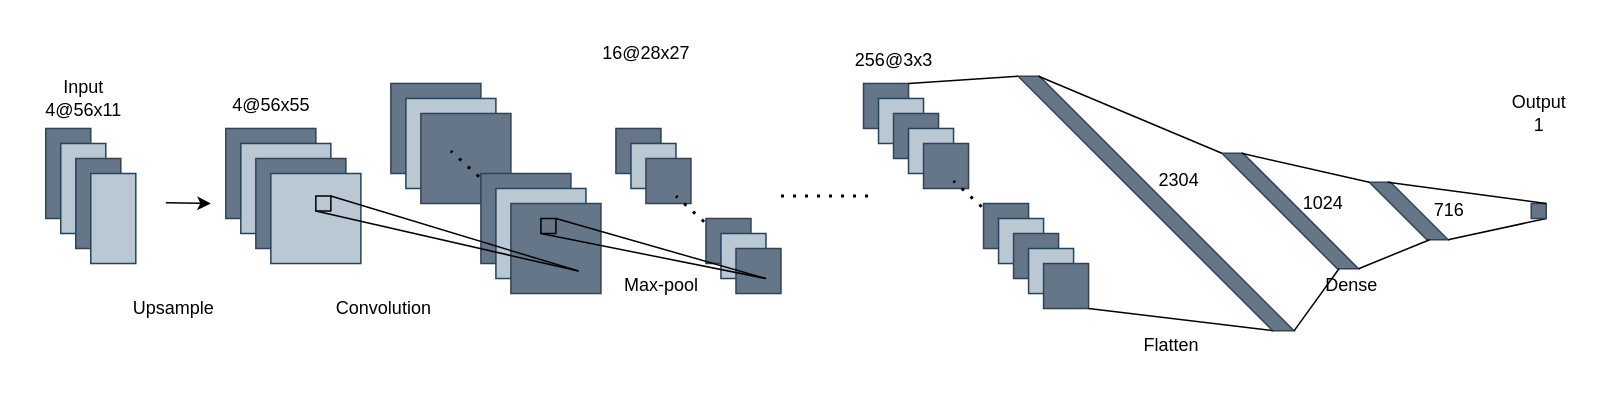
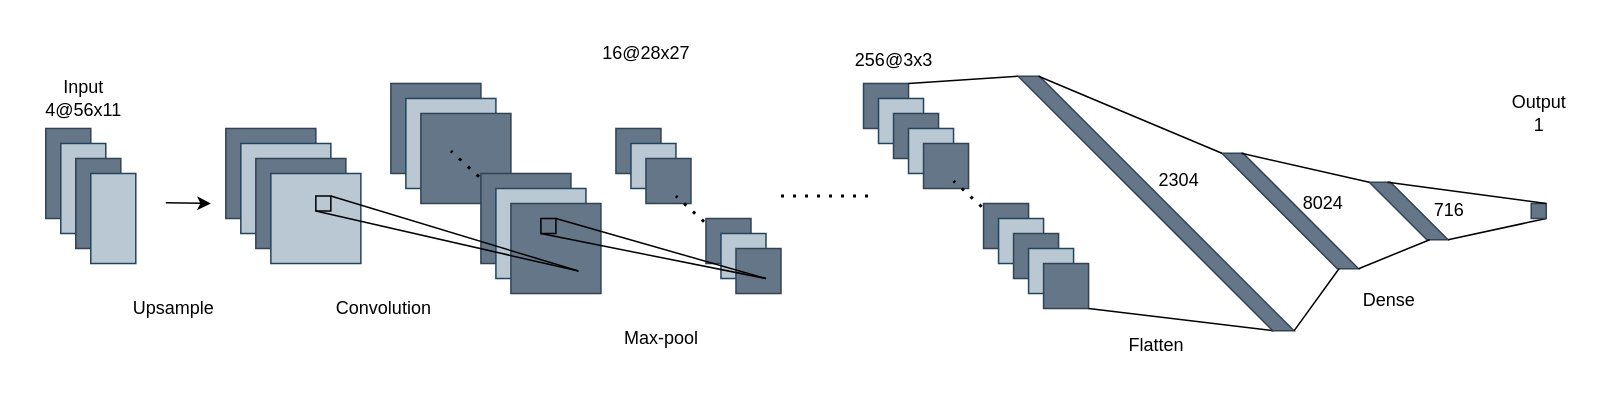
node "4@56x55": removed
node "1024": label "1024" -> "8024"
node "Max-pool": moved (661, 286) -> (661, 338)
node "Dense": moved (1351, 286) -> (1388, 301)
node "Flatten": moved (1171, 346) -> (1156, 346)
